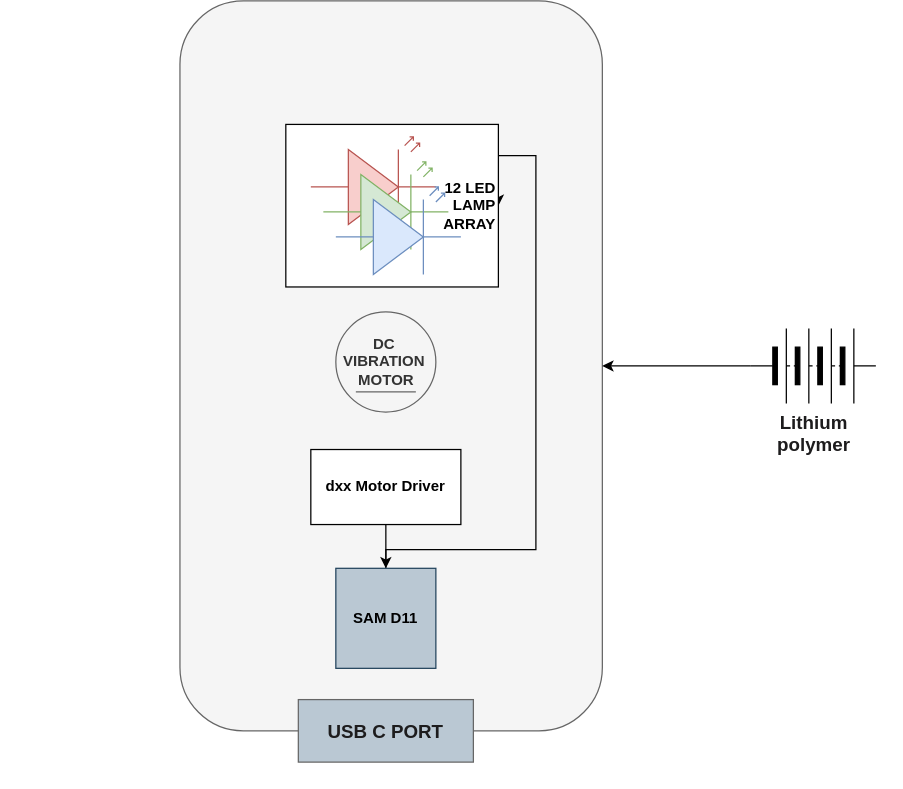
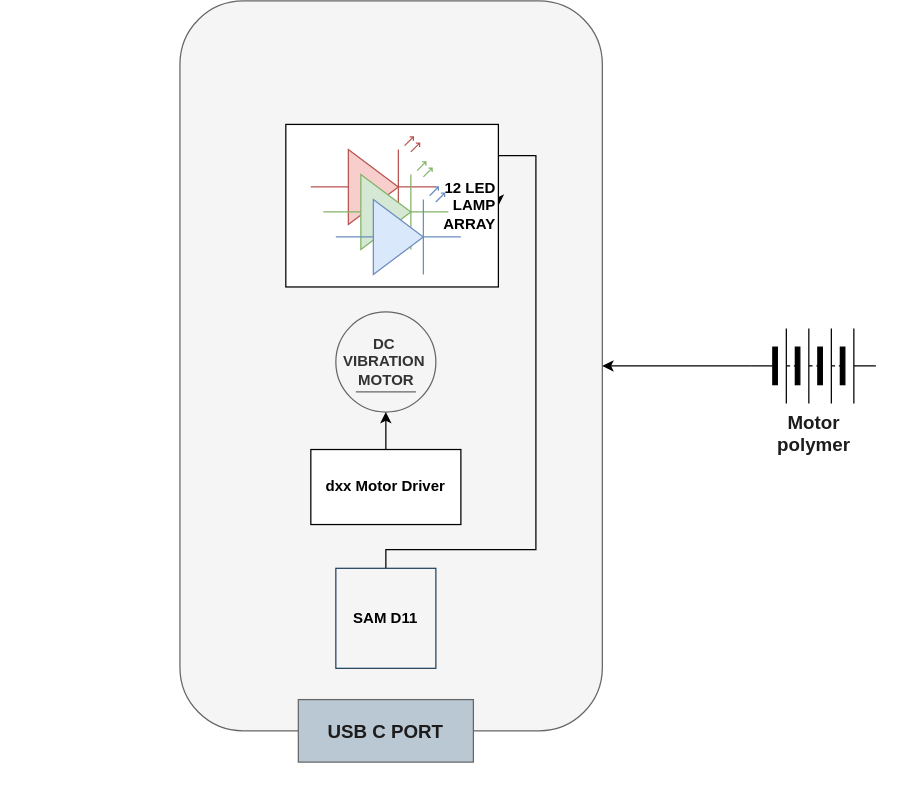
node "Lithium polymer": label "Lithium polymer" -> "Motor polymer"
edge "dxx Motor Driver" -> "SAM D11": now "dxx Motor Driver" -> "DC VIBRATION MOTOR"
node "SAM D11": fillcolor #bac8d3 -> #f5f5f5
